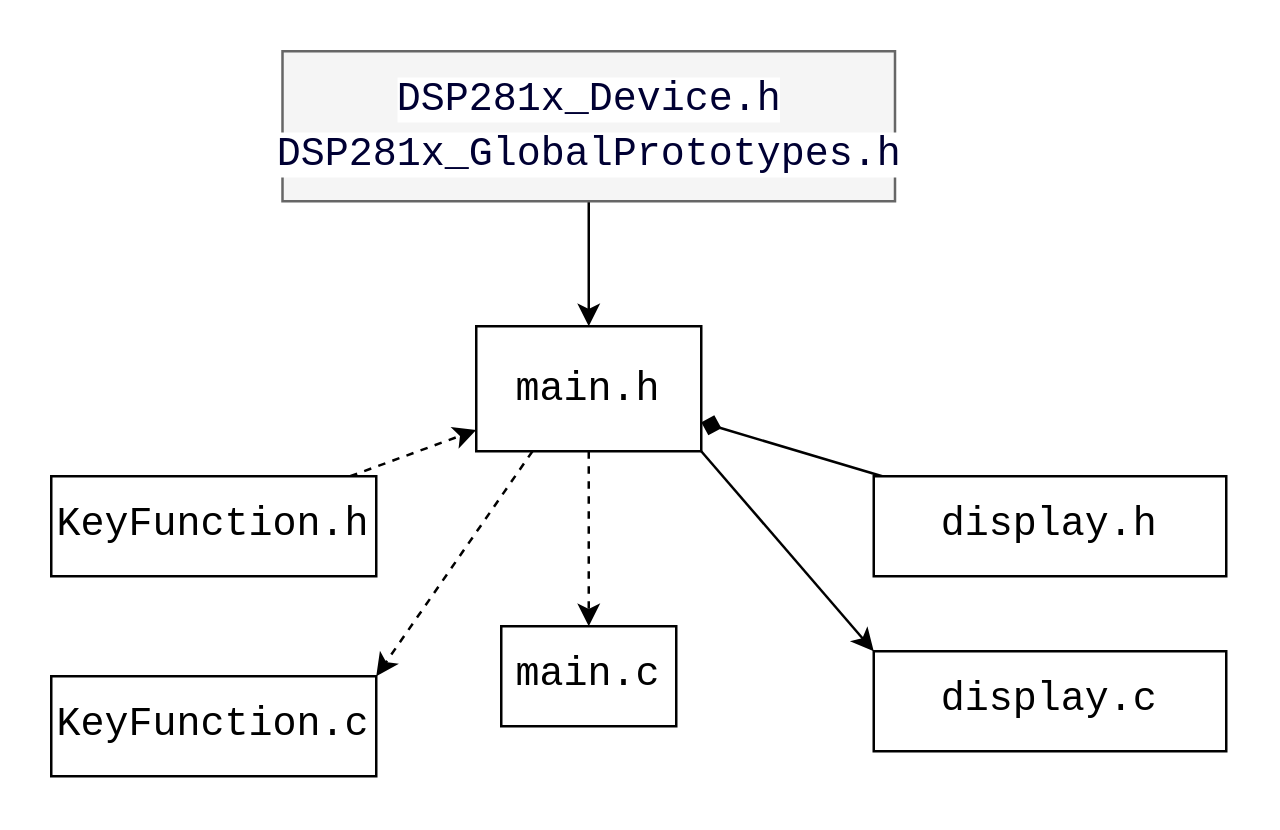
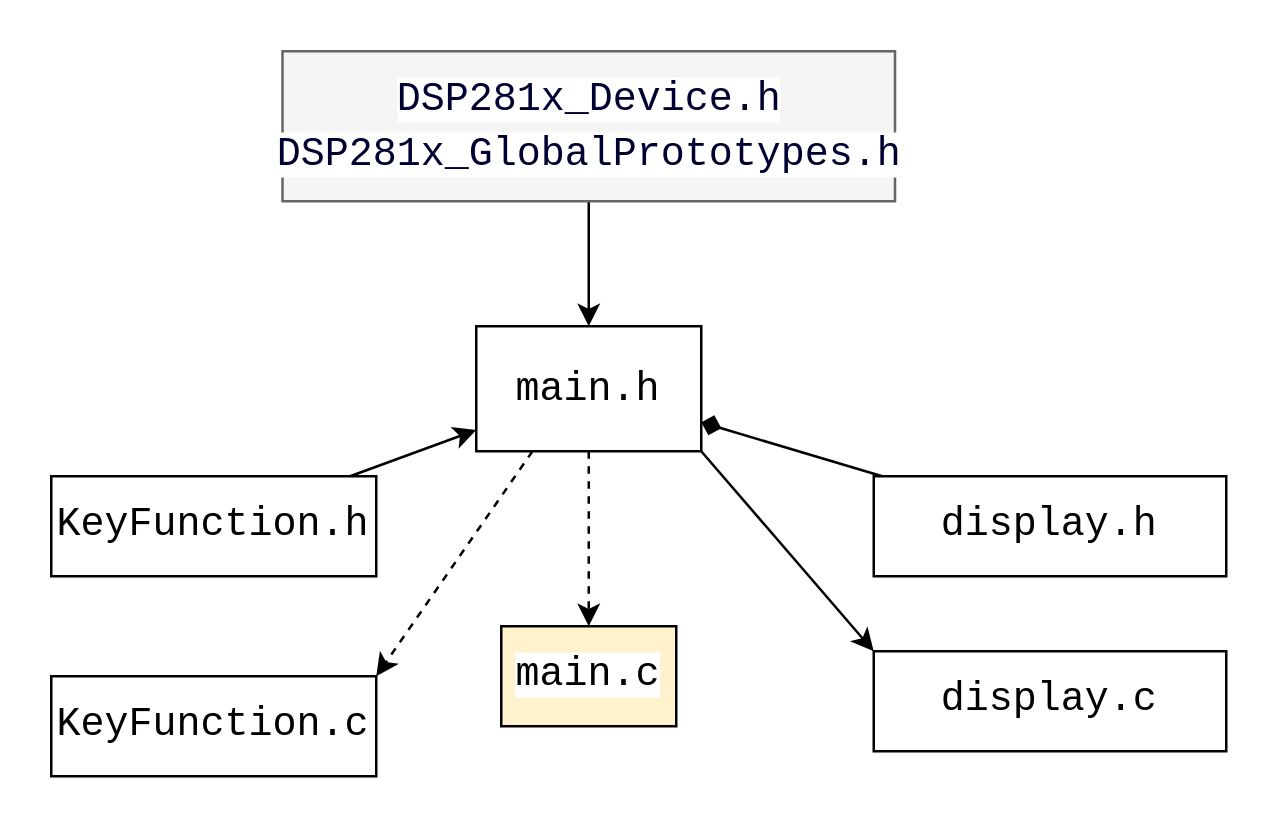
edge "KeyFunction.h" -> "main.h": style dashed -> solid
node "main.c": fillcolor #ffffff -> #fff2cc
